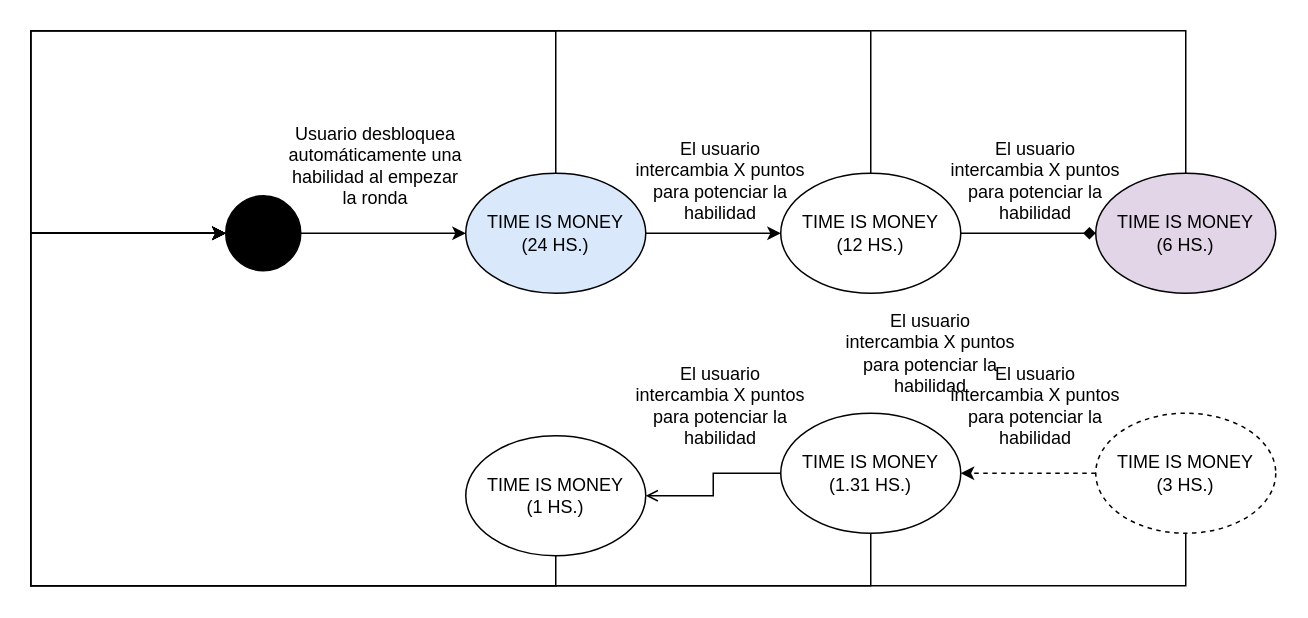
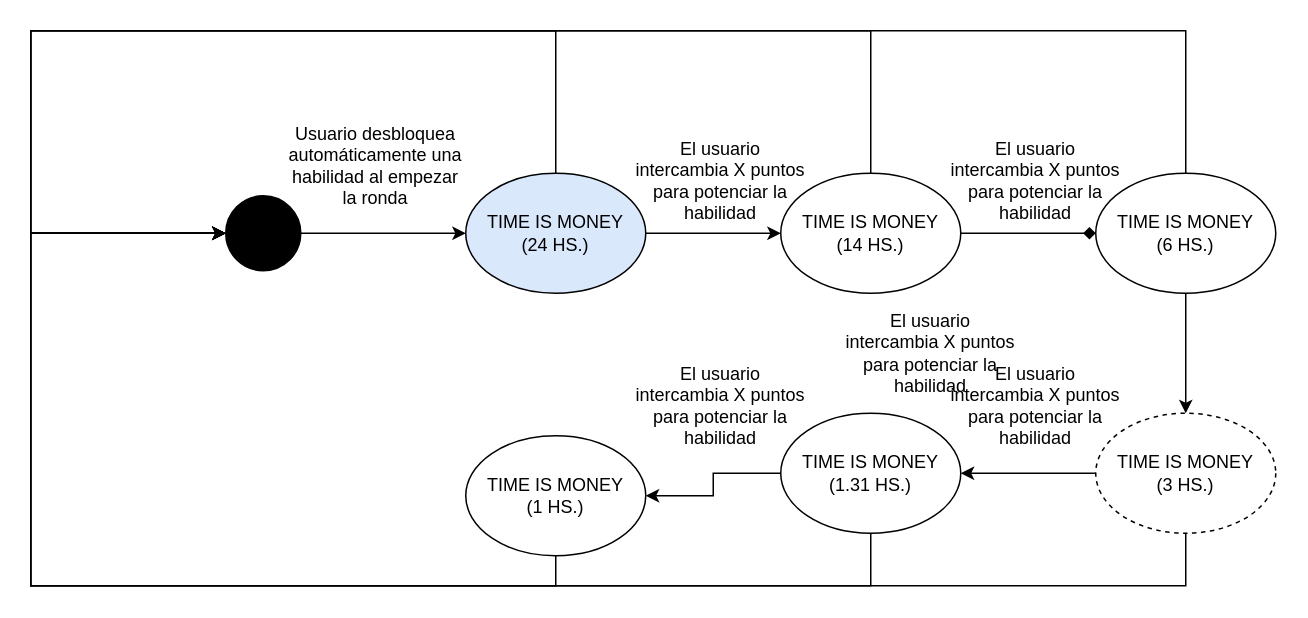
node "TIME IS MONEY (12 HS.)": label "TIME IS MONEY (12 HS.)" -> "TIME IS MONEY (14 HS.)"
node "TIME IS MONEY (6 HS.)": fillcolor #e1d5e7 -> #ffffff
edge "TIME IS MONEY (6 HS.)" -> "TIME IS MONEY (3 HS.)": added
edge "TIME IS MONEY (3 HS.)" -> "TIME IS MONEY (1.31 HS.)": style dashed -> solid
edge "TIME IS MONEY (1.31 HS.)" -> "TIME IS MONEY (1 HS.)": arrowhead open -> classic
